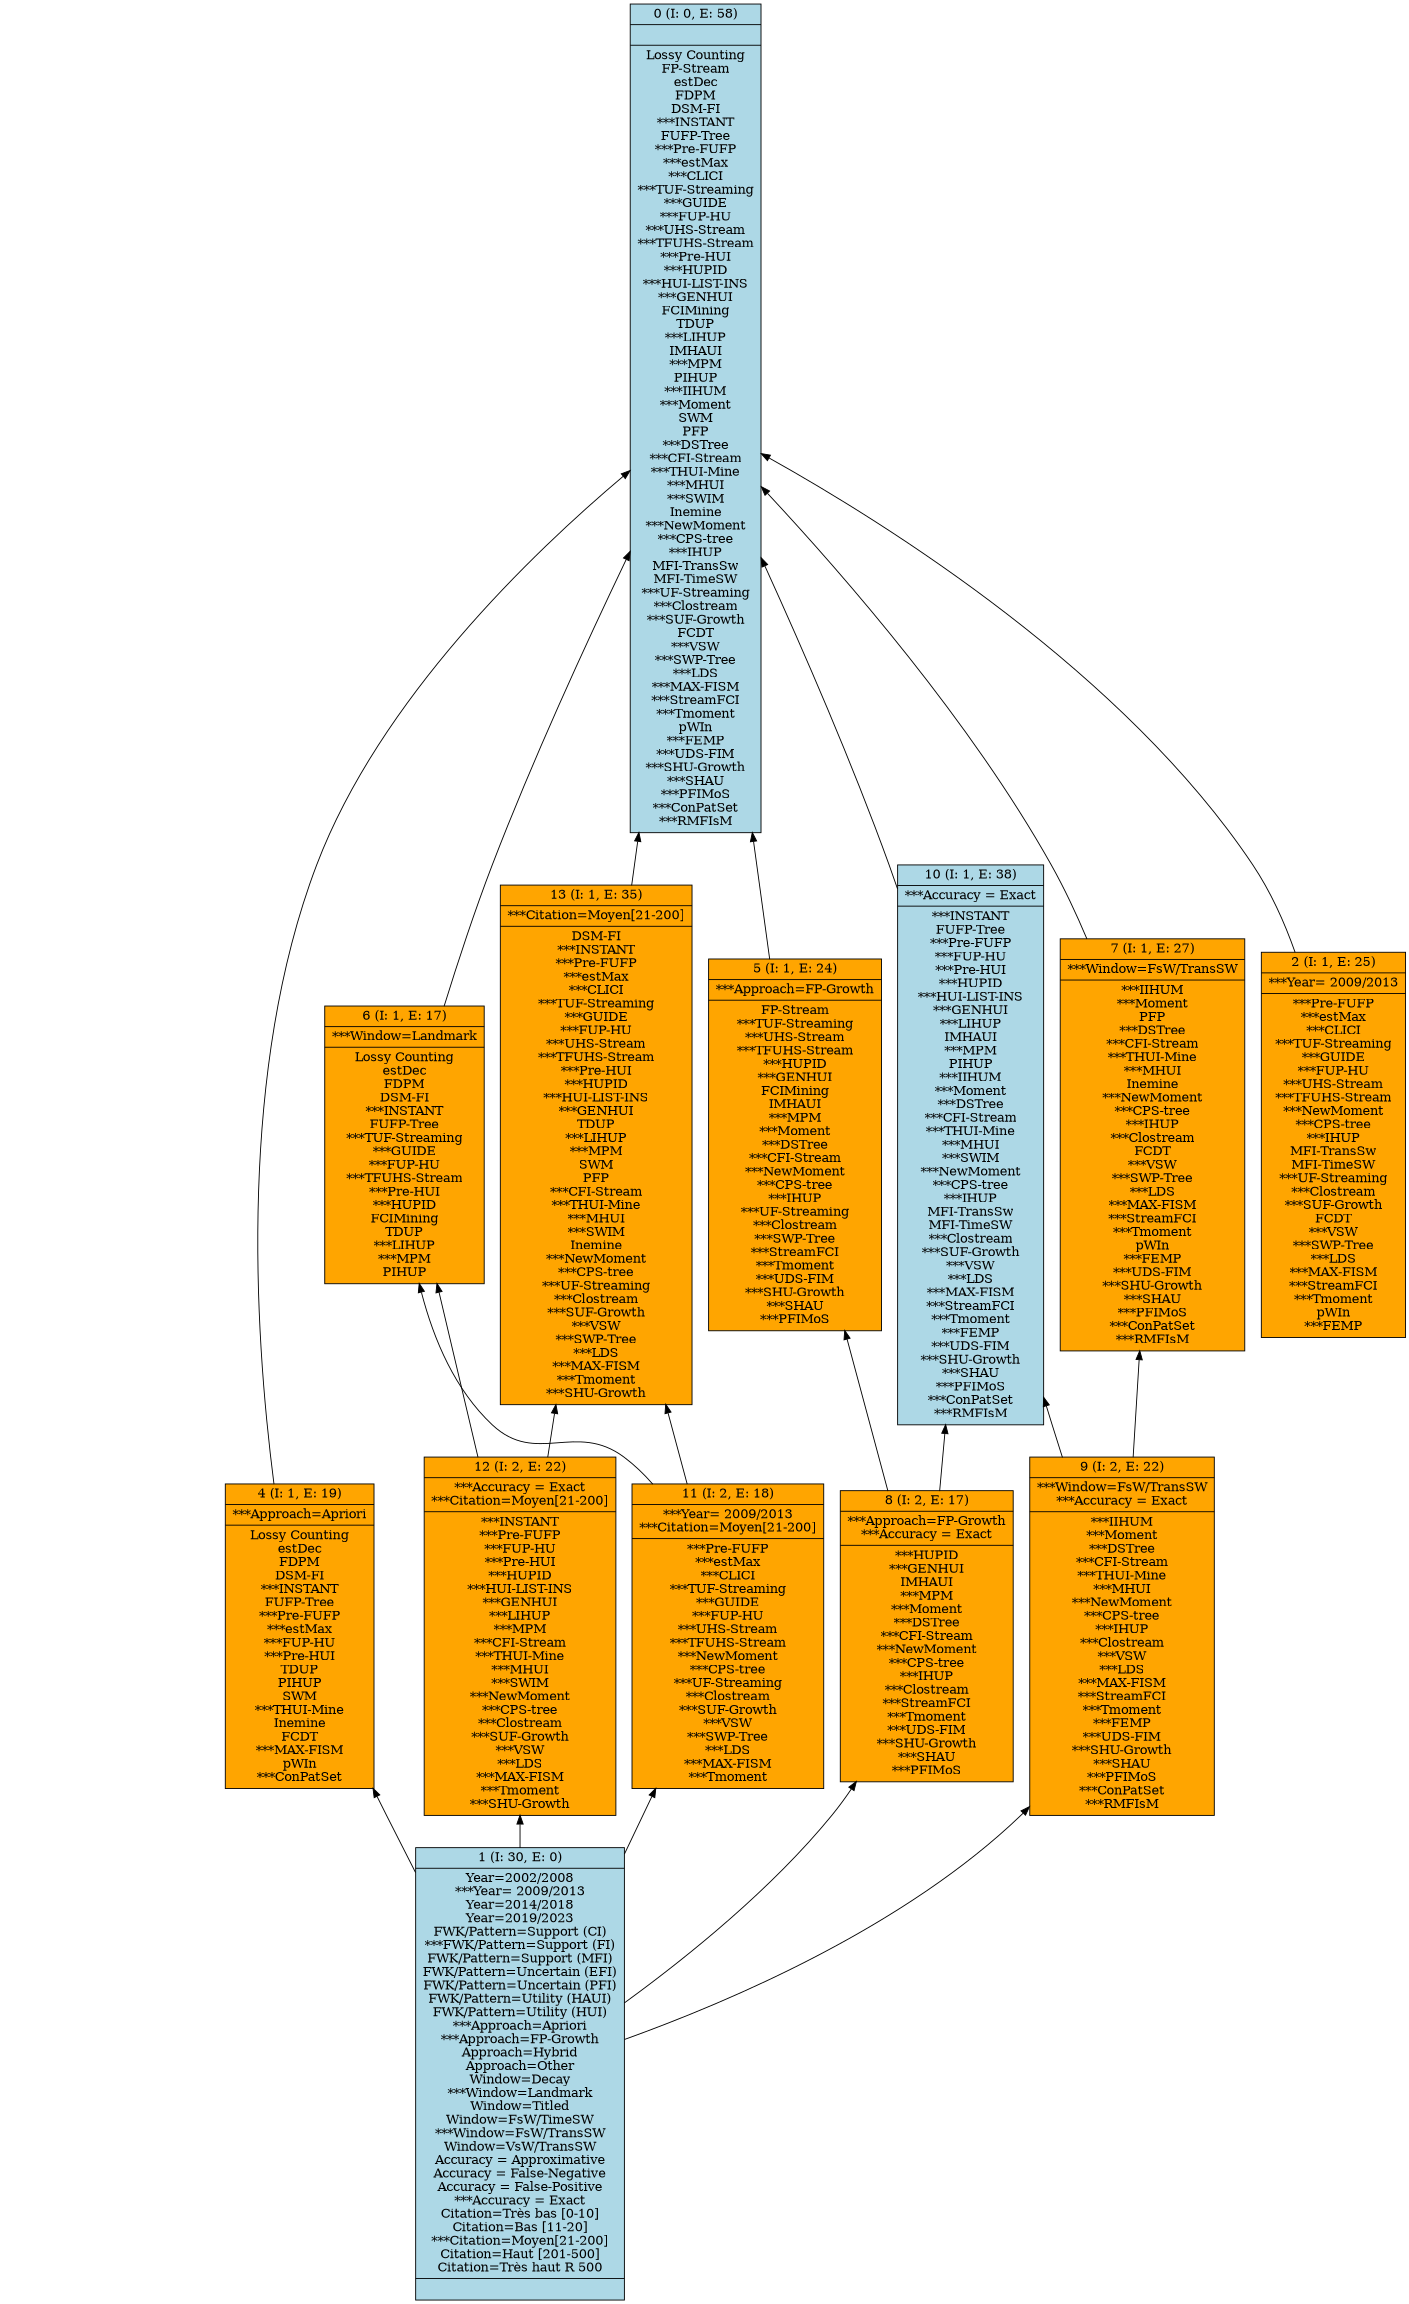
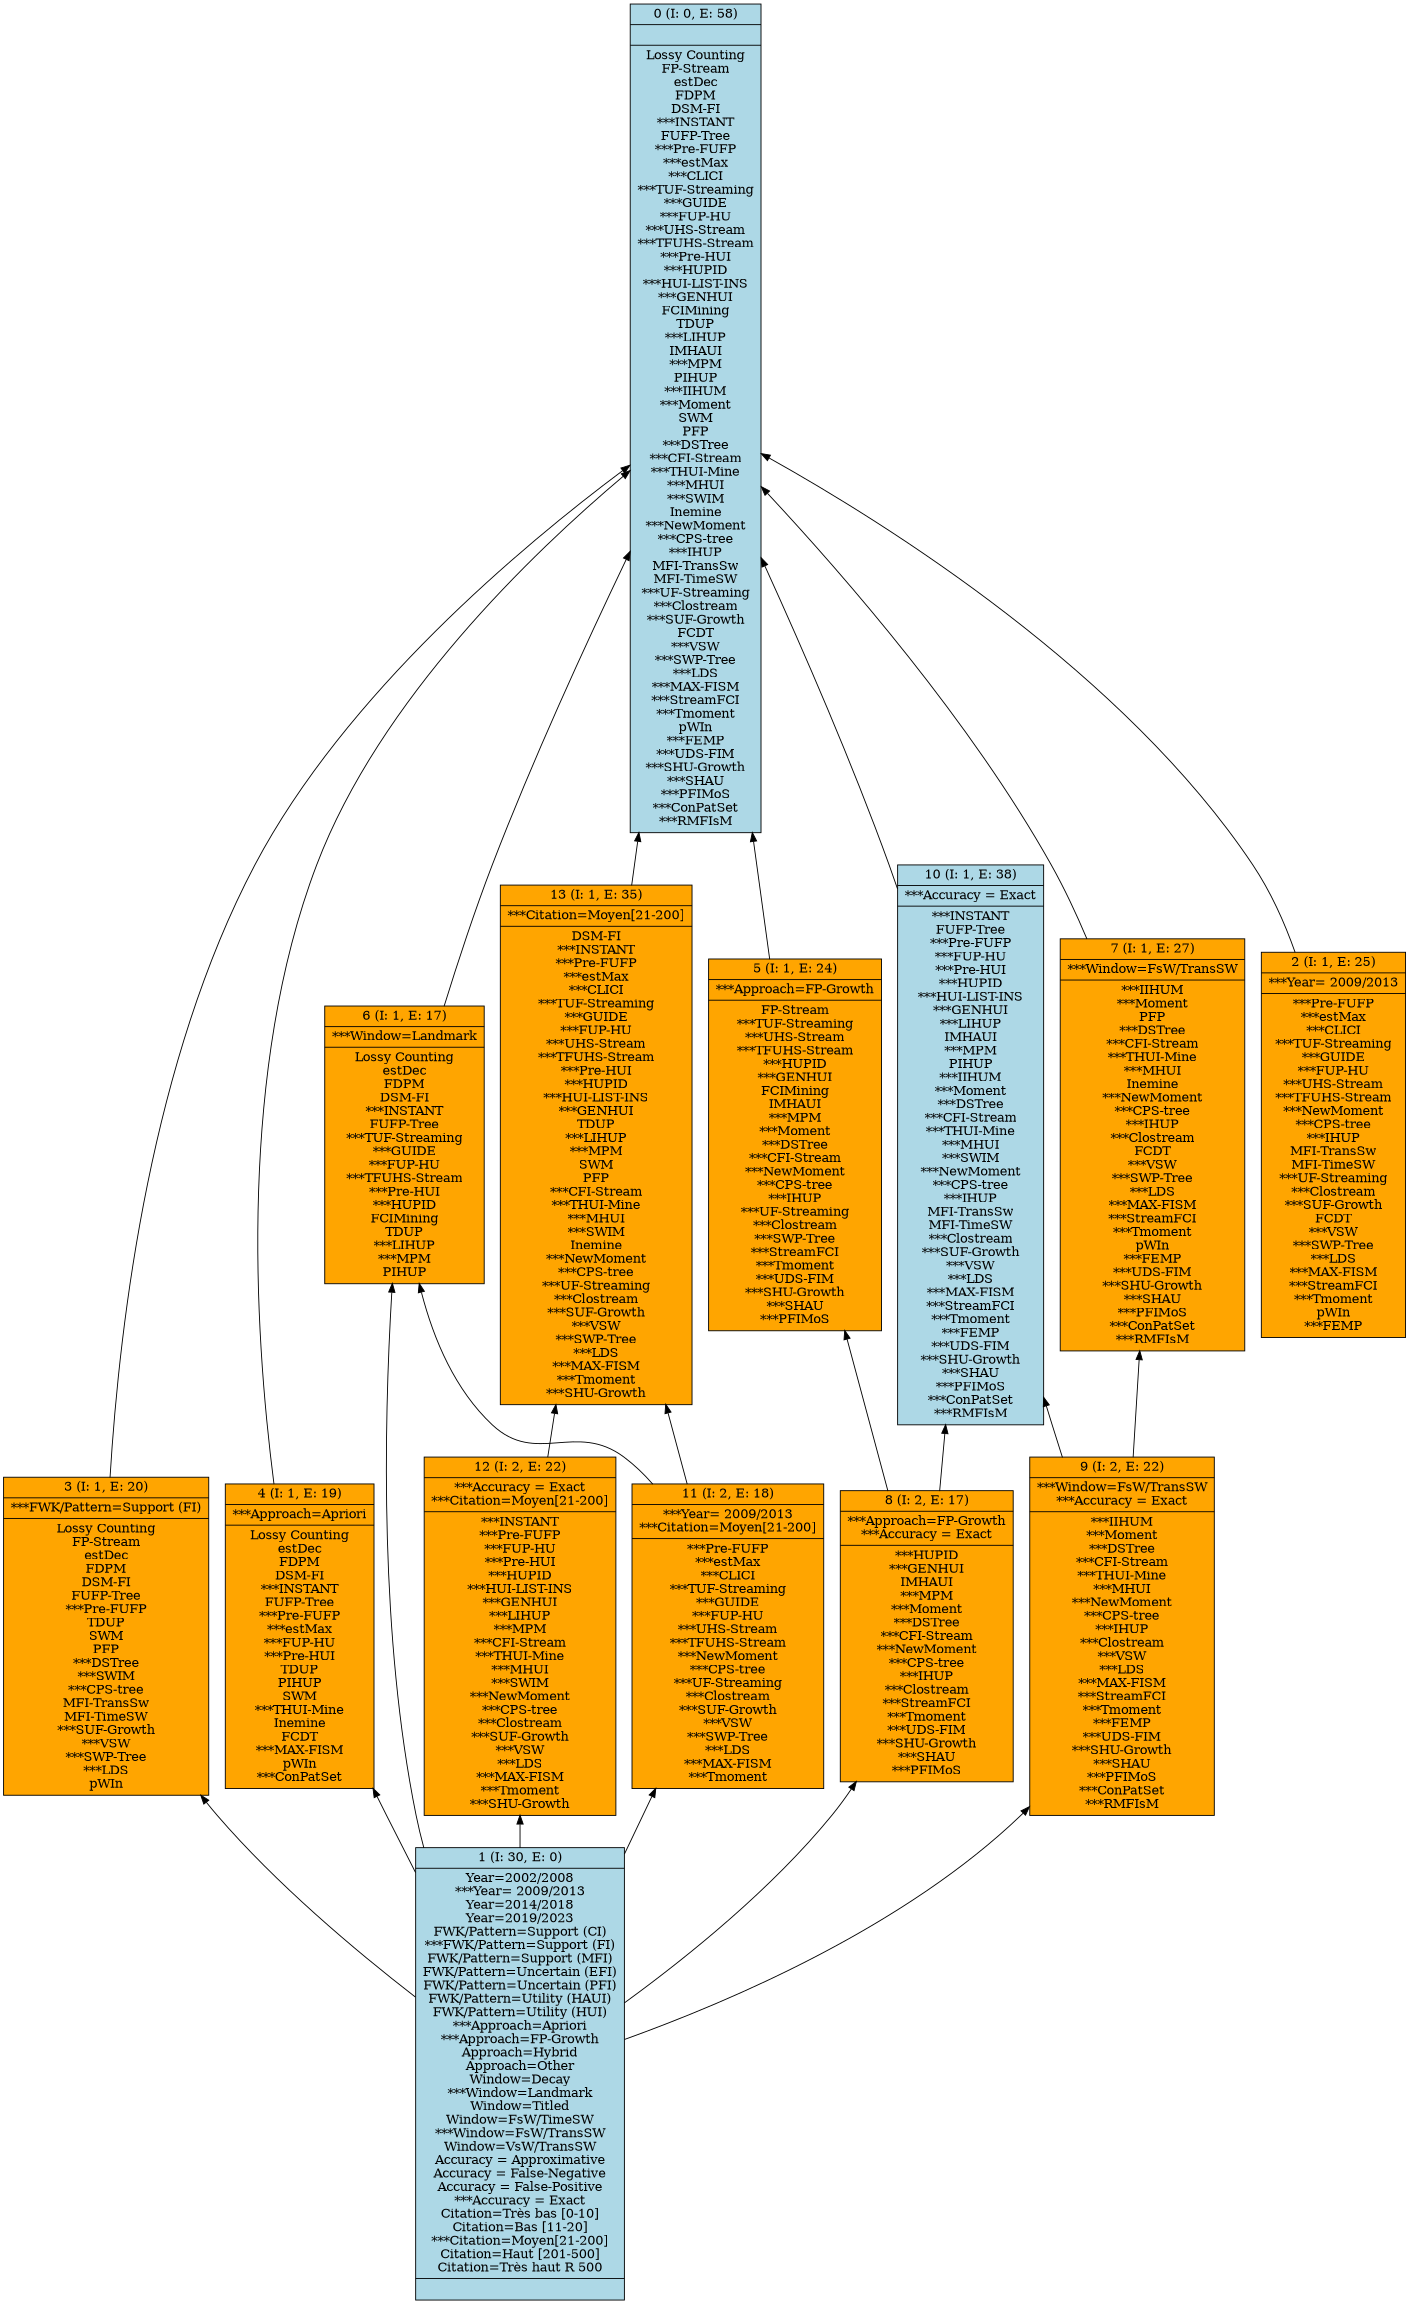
edge "12 (I: 2, E: 22)" -> "6 (I: 1, E: 17)": now "1 (I: 30, E: 0)" -> "6 (I: 1, E: 17)"
node "3 (I: 1, E: 20)": added
